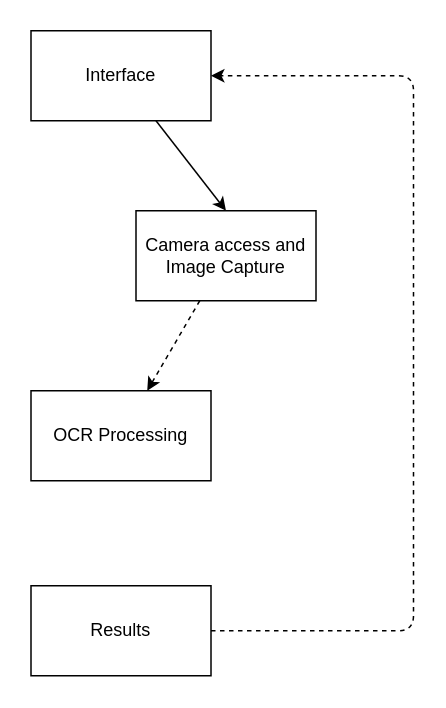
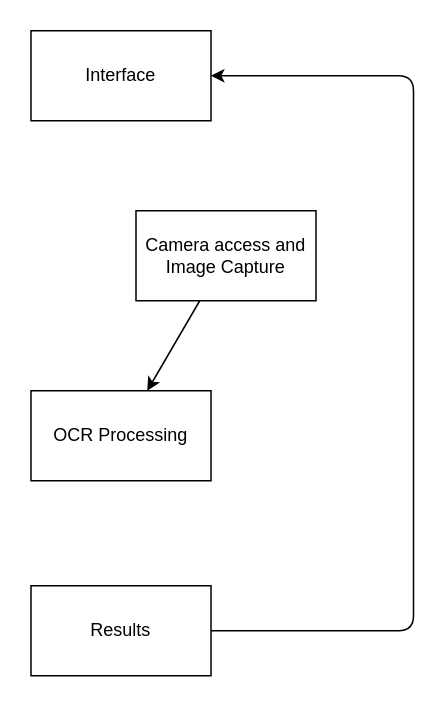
edge "Interface" -> "Camera access and Image Capture": removed
edge "Camera access and Image Capture" -> "OCR Processing": style dashed -> solid
edge "Results" -> "Interface": style dashed -> solid
